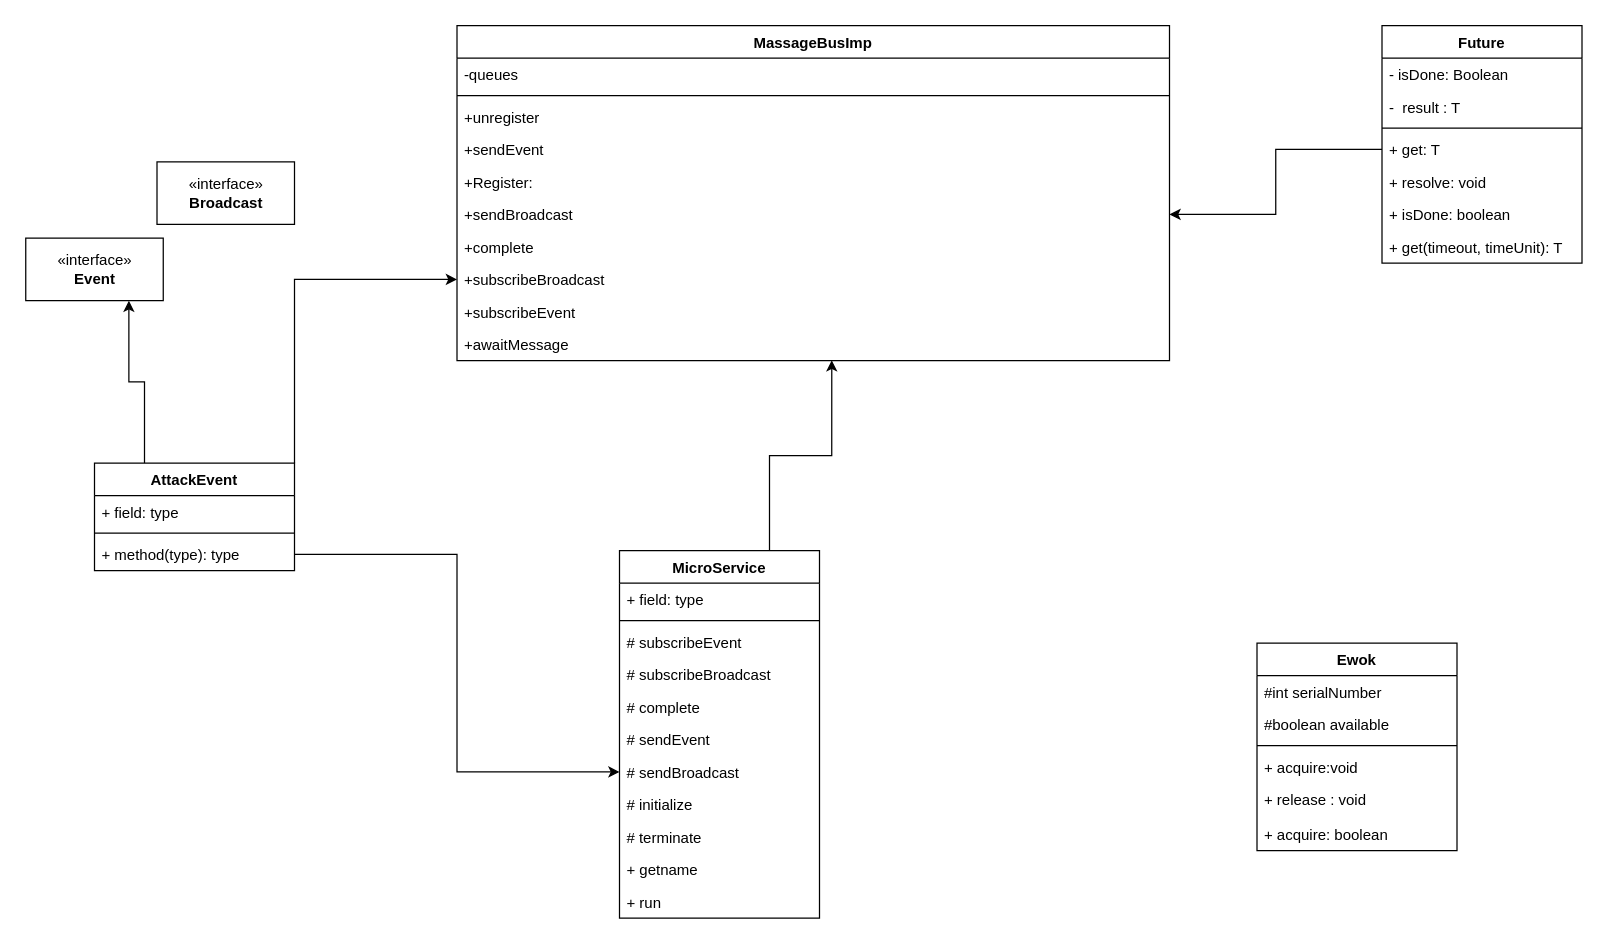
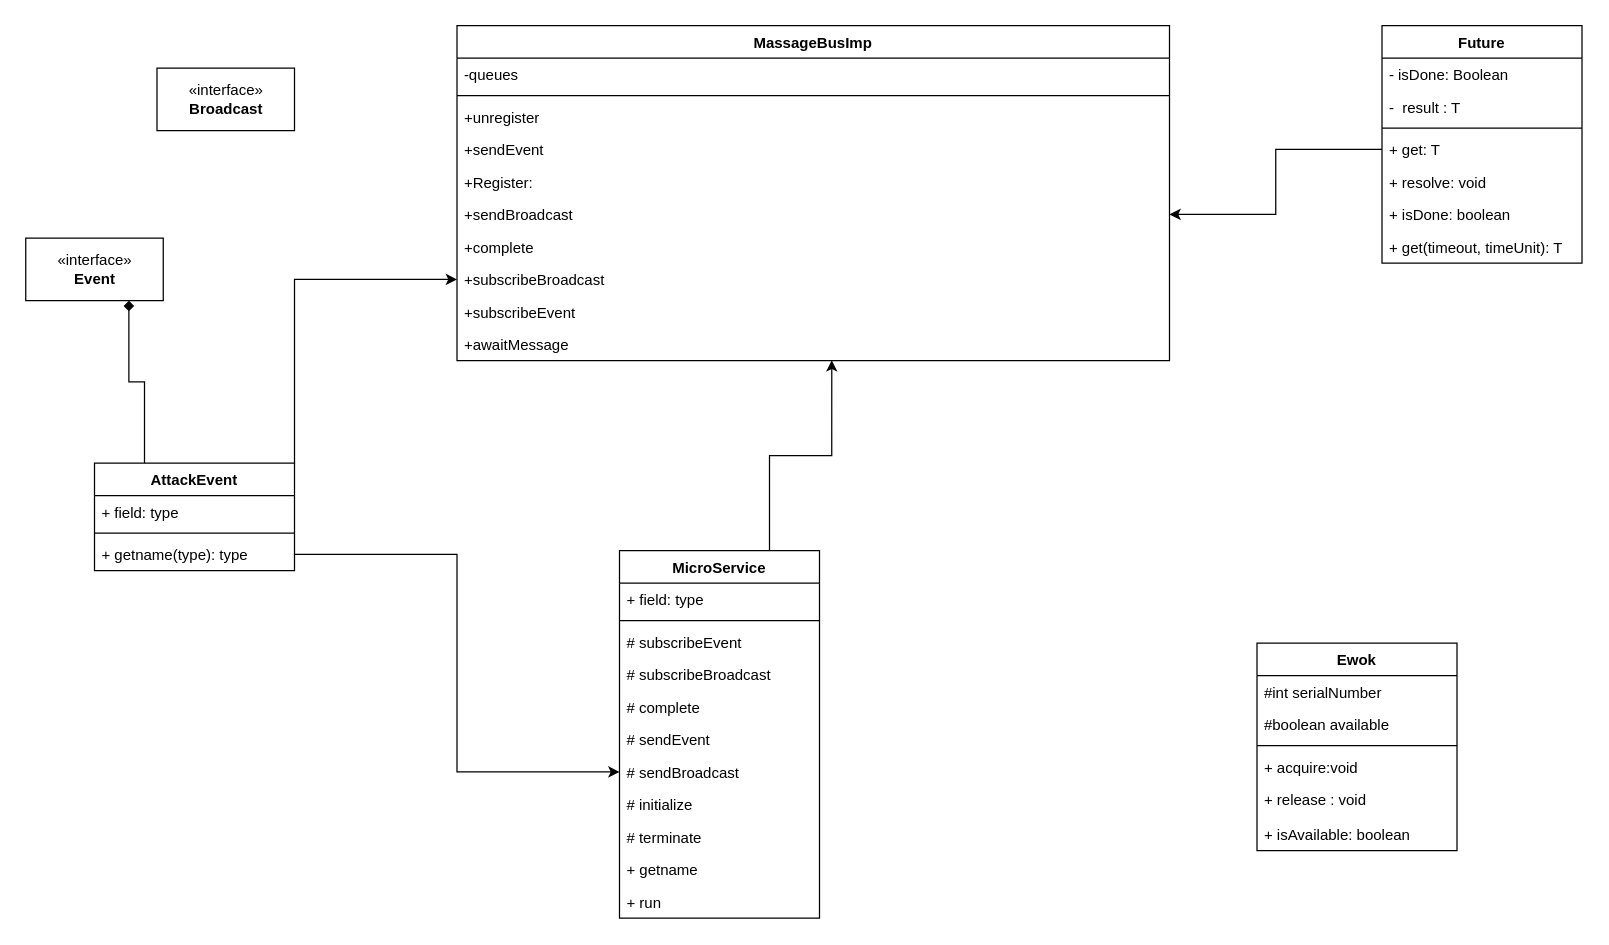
node "«interface» Broadcast": moved (226, 193) -> (226, 99)
edge "AttackEvent" -> "«interface» Event": arrowhead classic -> diamond
node "+ method(type): type": label "+ method(type): type" -> "+ getname(type): type"
node "+ acquire: boolean": label "+ acquire: boolean" -> "+ isAvailable: boolean"
